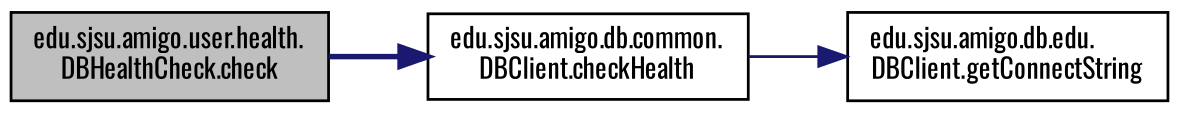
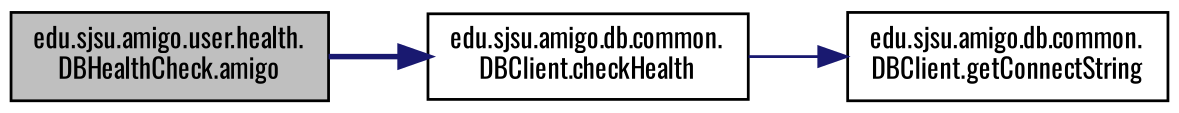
node "edu.sjsu.amigo.user.health. DBHealthCheck.check": label "edu.sjsu.amigo.user.health. DBHealthCheck.check" -> "edu.sjsu.amigo.user.health. DBHealthCheck.amigo"
node "edu.sjsu.amigo.db.edu. DBClient.getConnectString": label "edu.sjsu.amigo.db.edu. DBClient.getConnectString" -> "edu.sjsu.amigo.db.common. DBClient.getConnectString"
